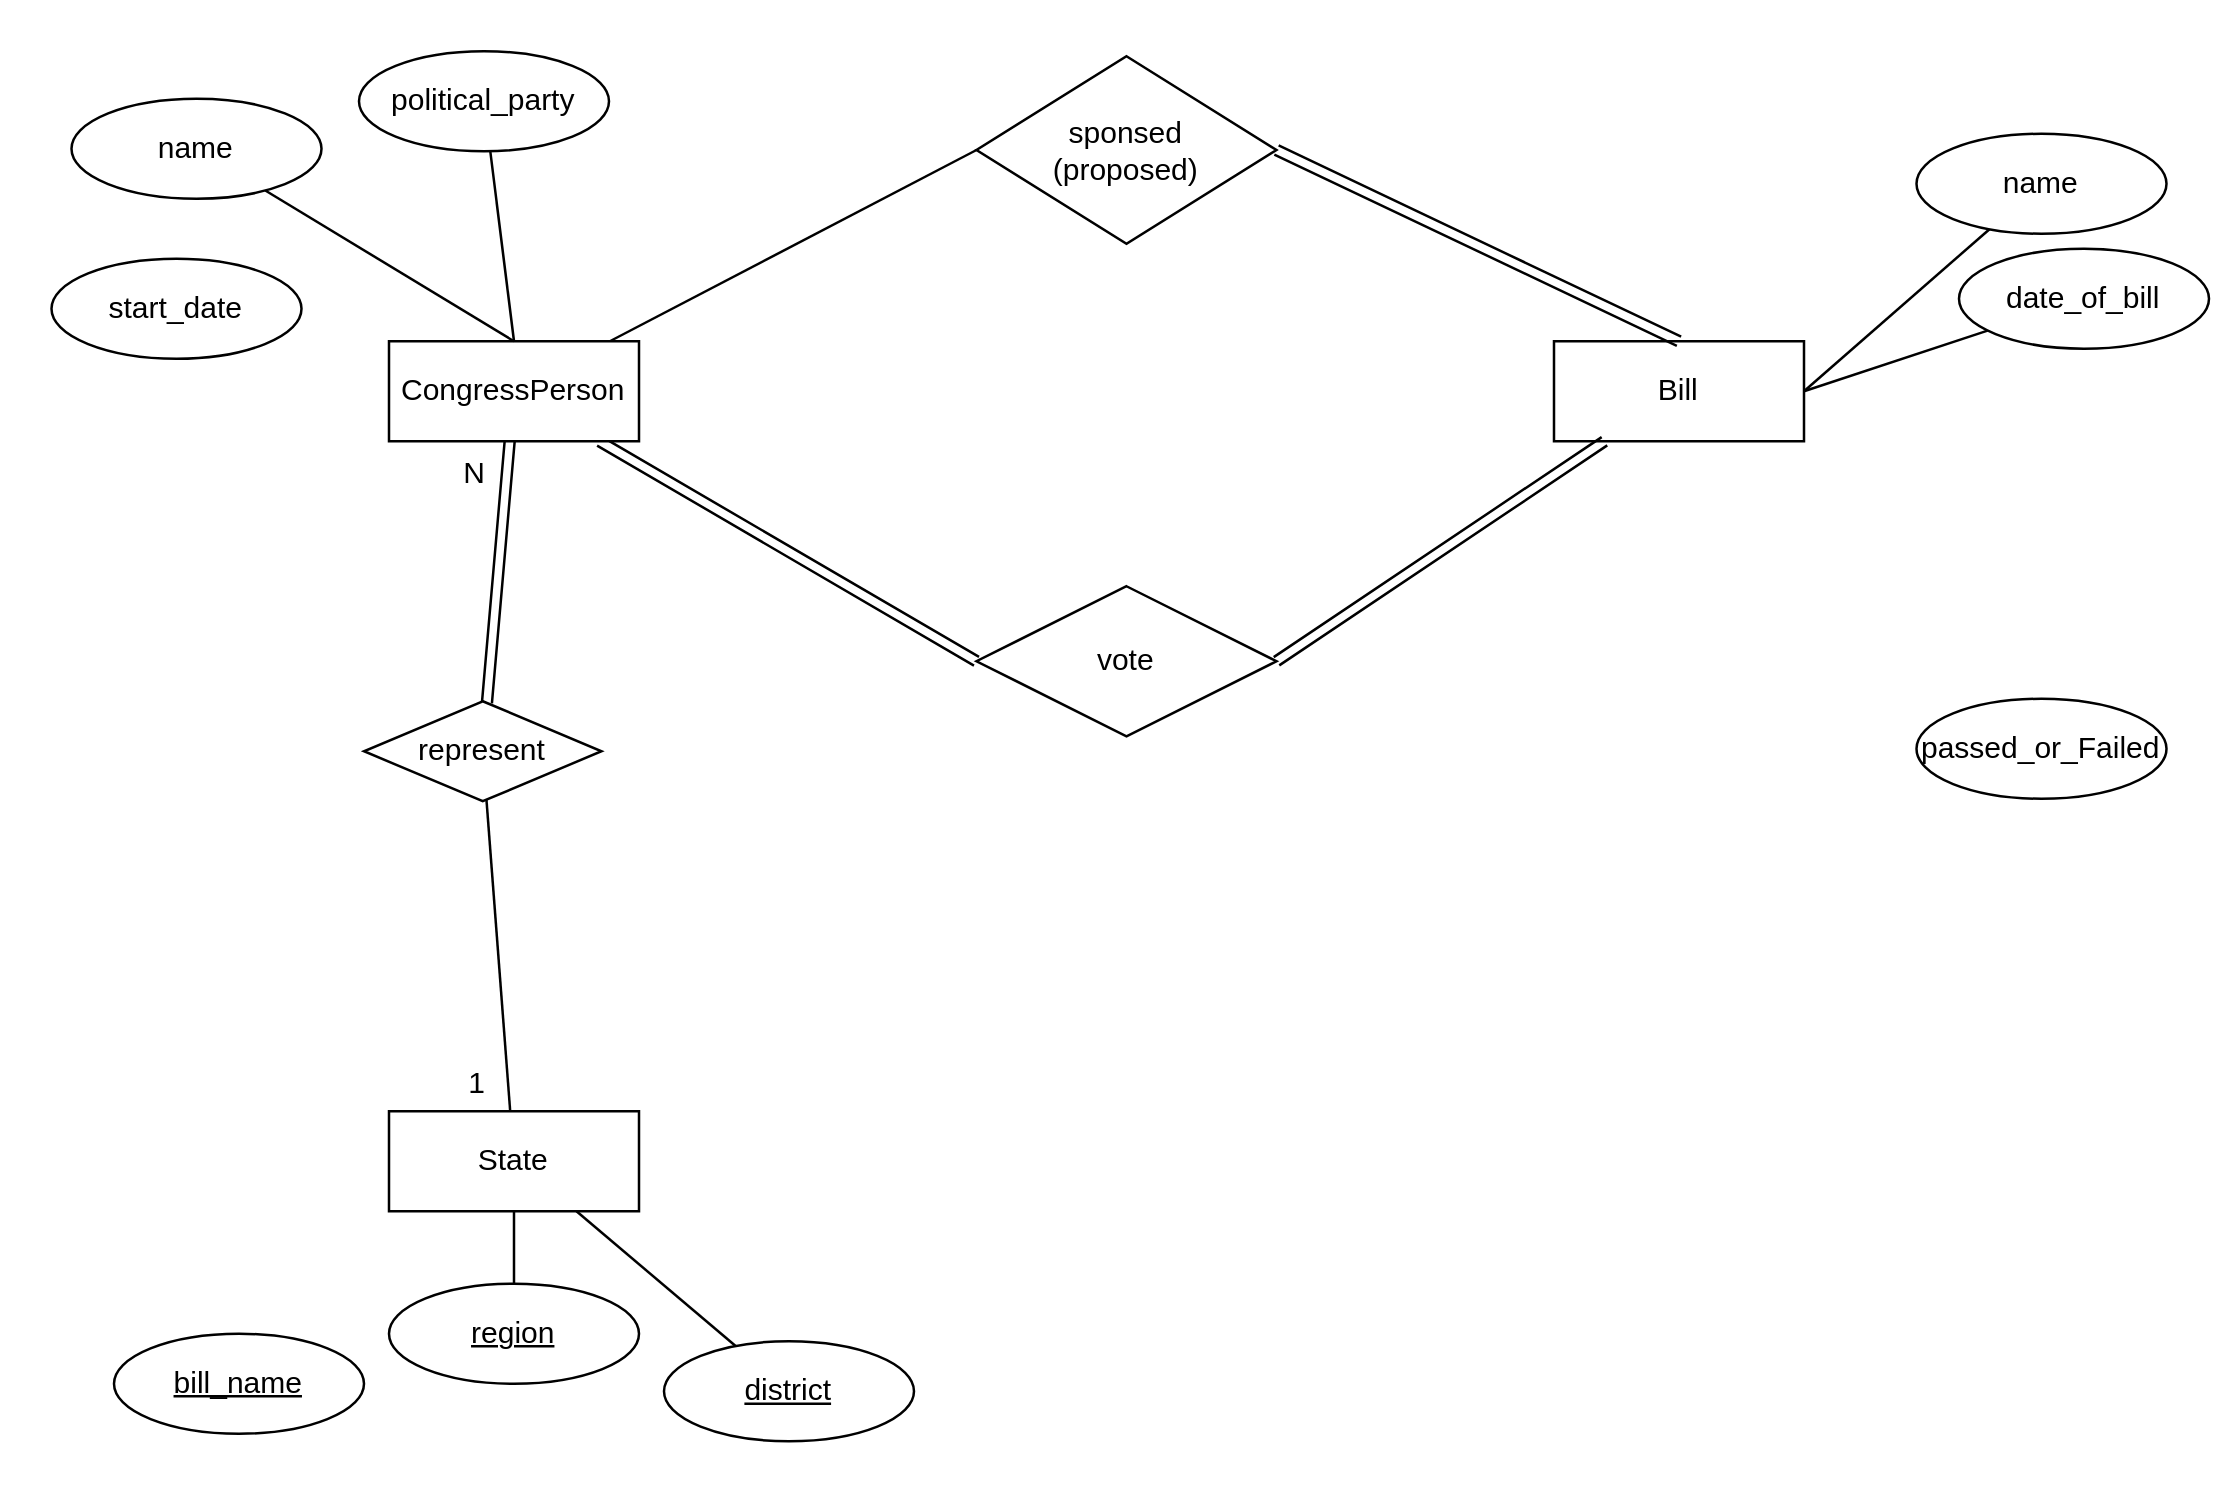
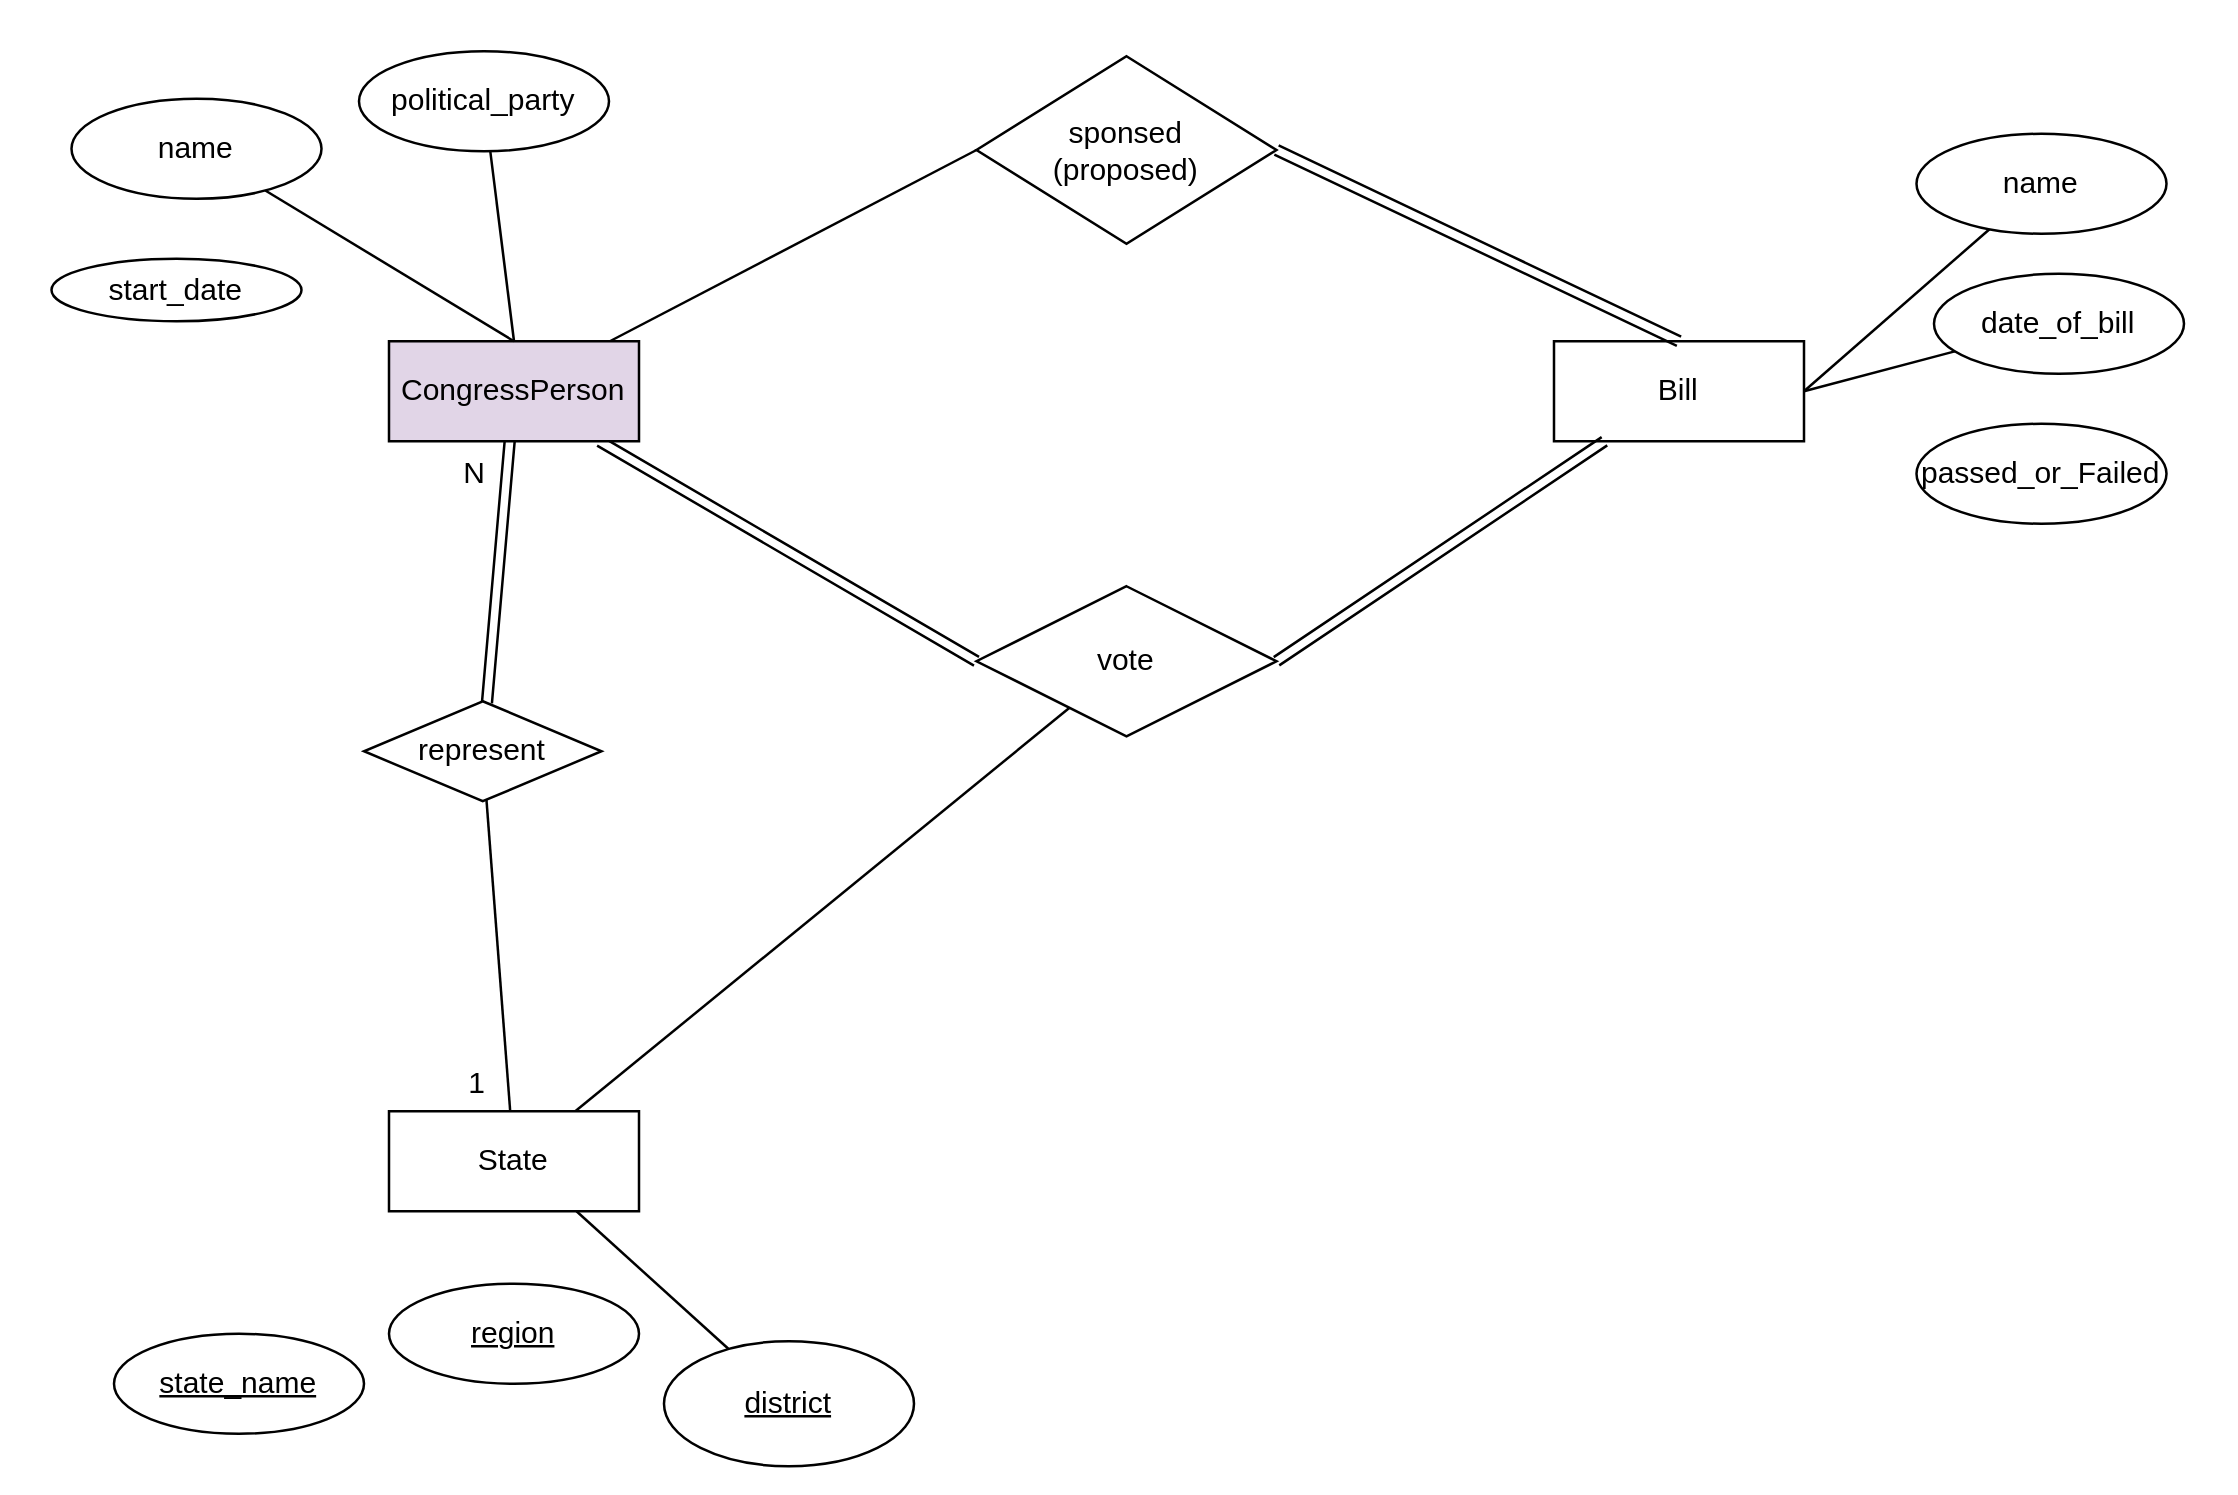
node "date_of_bill": moved (2084, 299) -> (2059, 324)
node "start_date": size 250x100 -> 250x63
node "CongressPerson": fillcolor #ffffff -> #e1d5e7
node "passed_or_Failed": moved (2041, 749) -> (2041, 474)
edge "State" -- "region": now "State" -- "vote"
node "bill_name": label "bill_name" -> "state_name"
node "district": size 250x100 -> 250x125
